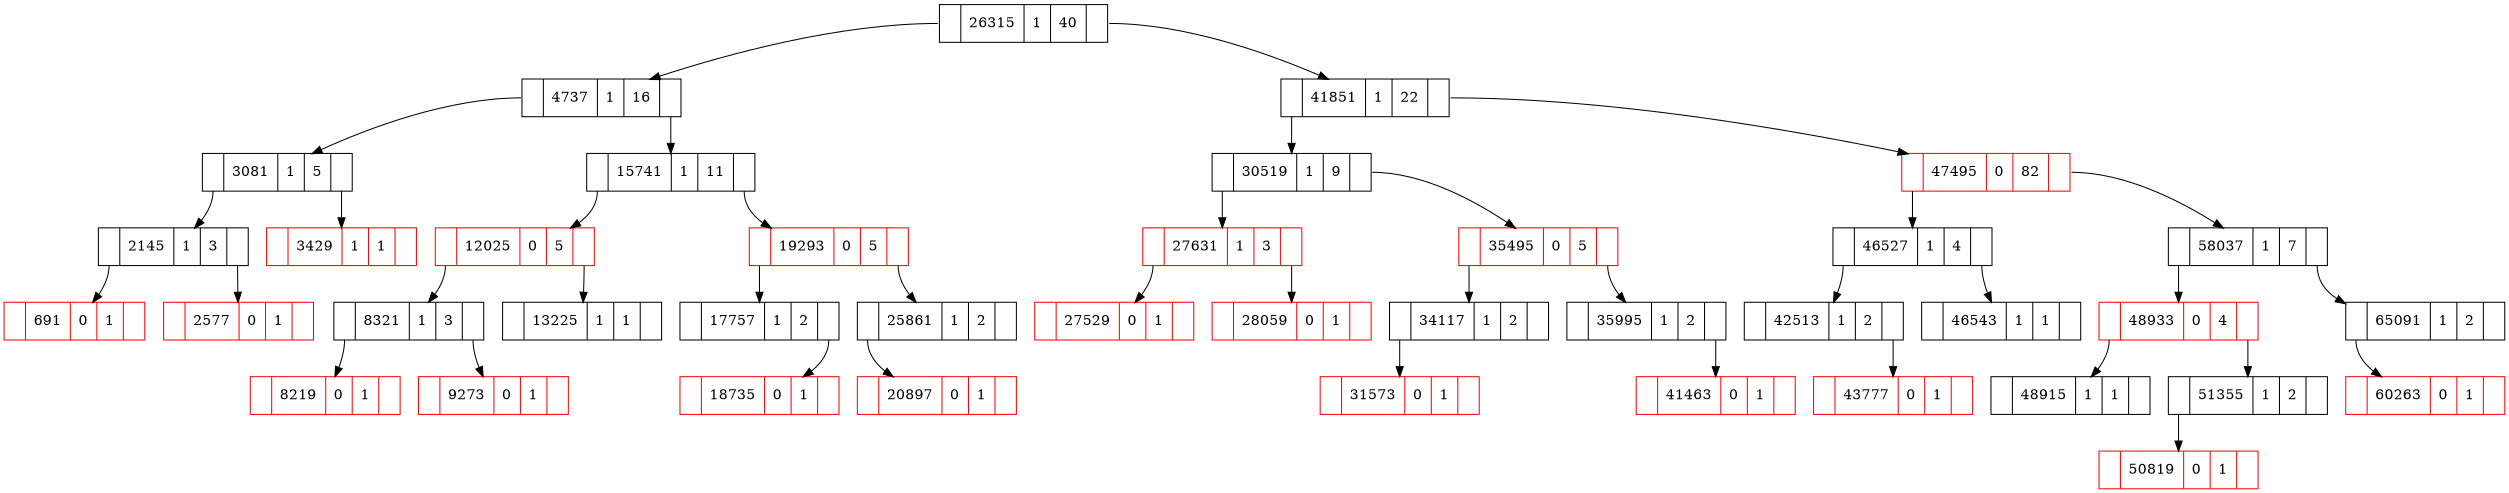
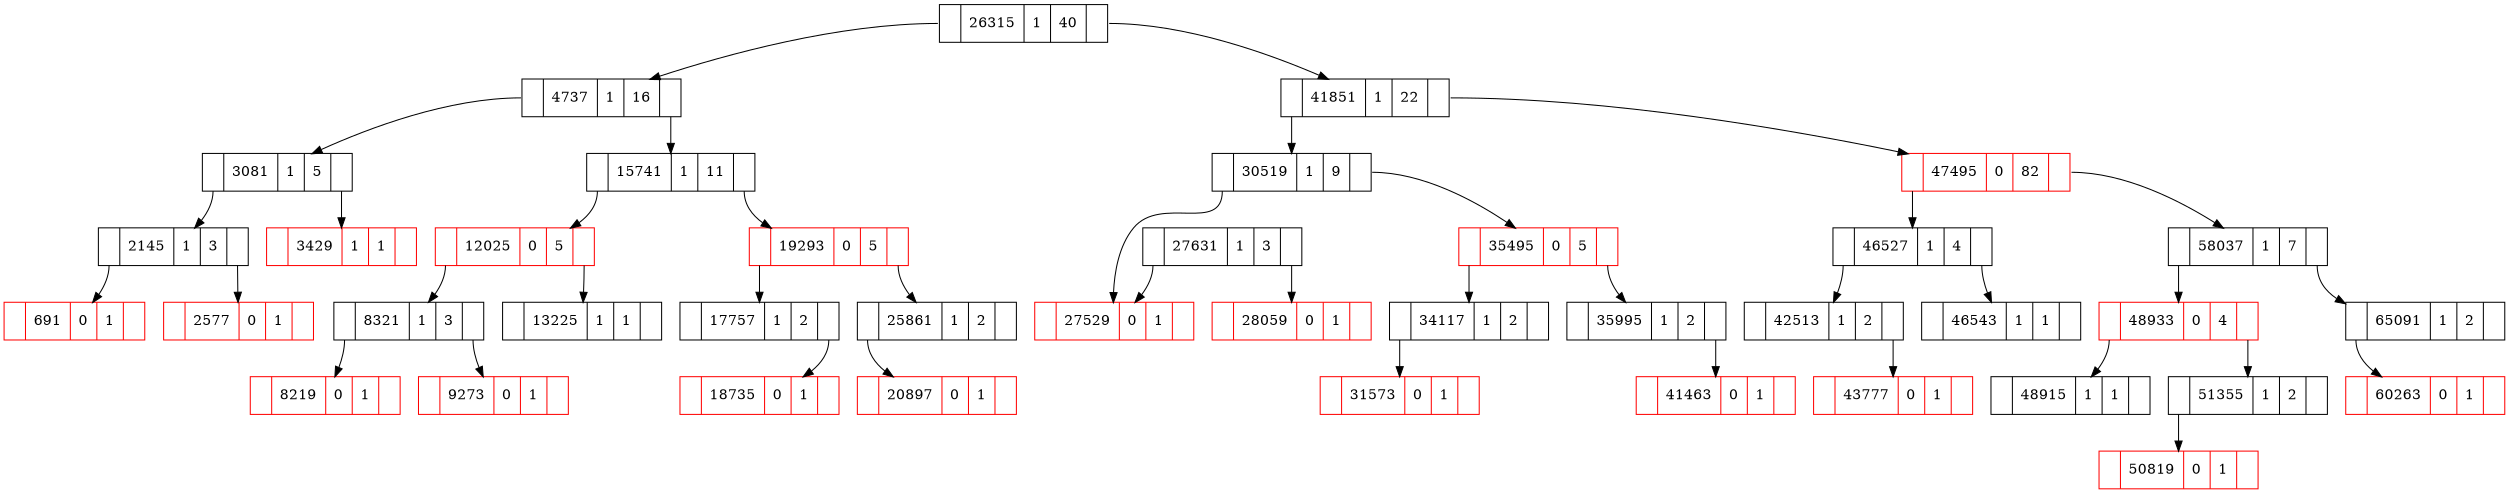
edge "30519" -> "27631": now "30519" -> "27529"
node "27631": color Red -> black
